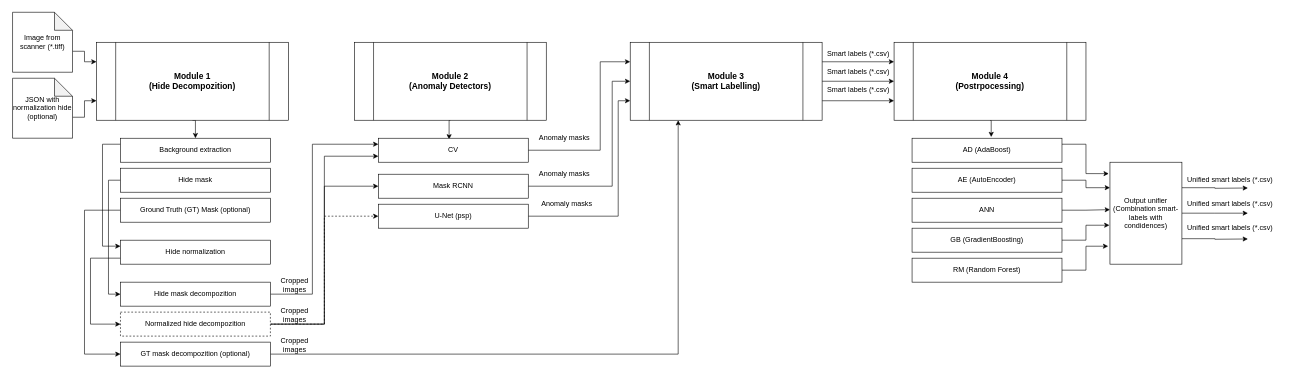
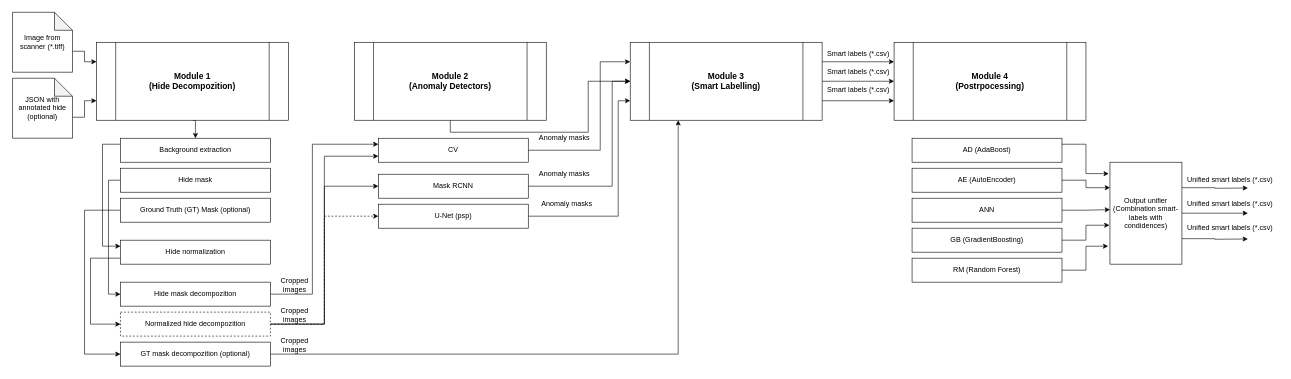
node "JSON with normalization hide (optional)": label "JSON with normalization hide (optional)" -> "JSON with annotated hide (optional)"
edge "Module 4 (Postrpocessing)" -> "AD (AdaBoost)": removed
edge "Module 2 (Anomaly Detectors)" -> "CV": now "Module 2 (Anomaly Detectors)" -> "Module 3 (Smart Labelling)"
